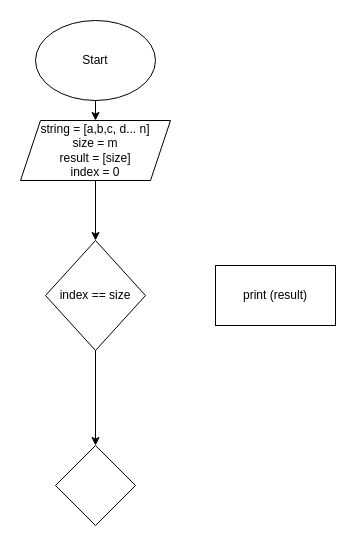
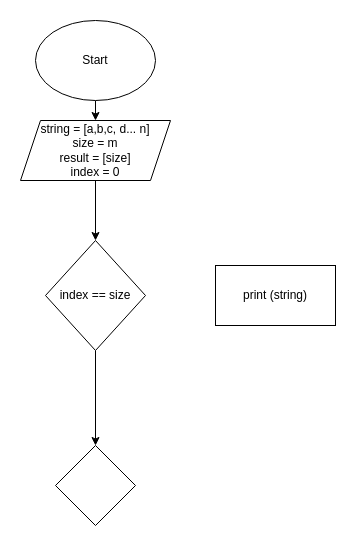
node "print (result)": label "print (result)" -> "print (string)"
